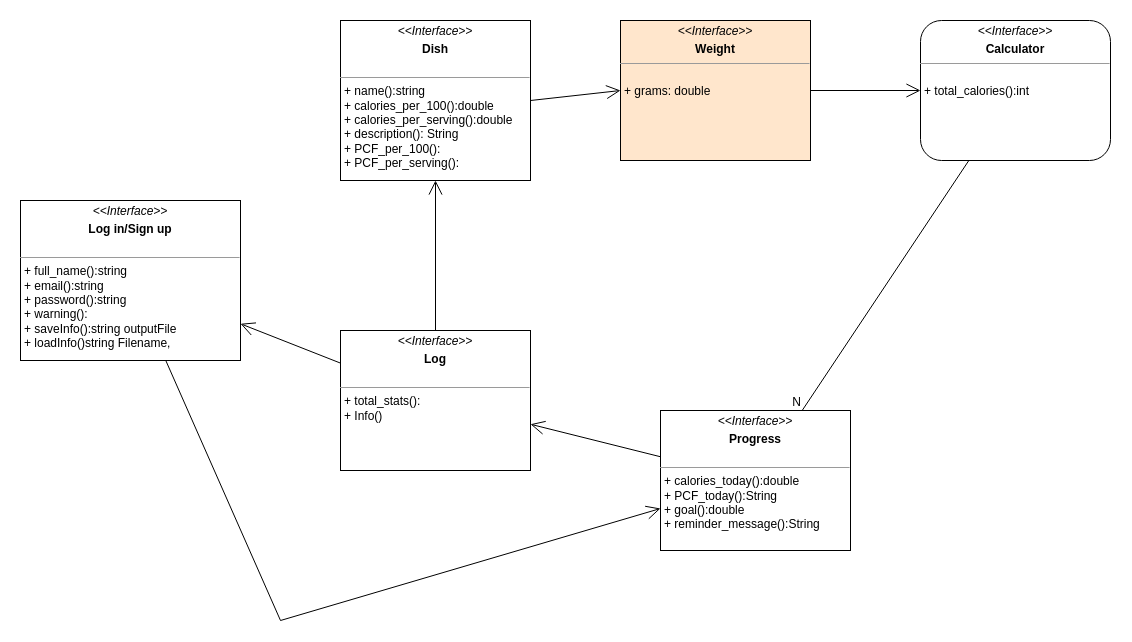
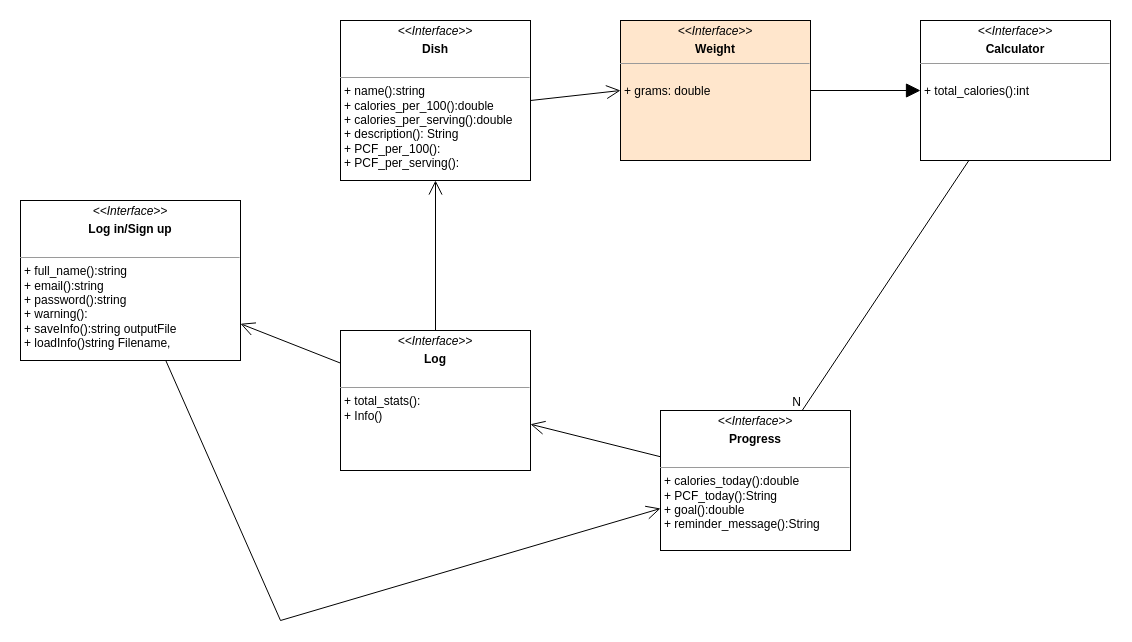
edge "<<Interface>> Weight + grams: double" -> "<<Interface>> Calculator + total_calories():int": arrowhead open -> block
node "<<Interface>> Calculator + total_calories():int": shape rounded rectangle -> rectangle
